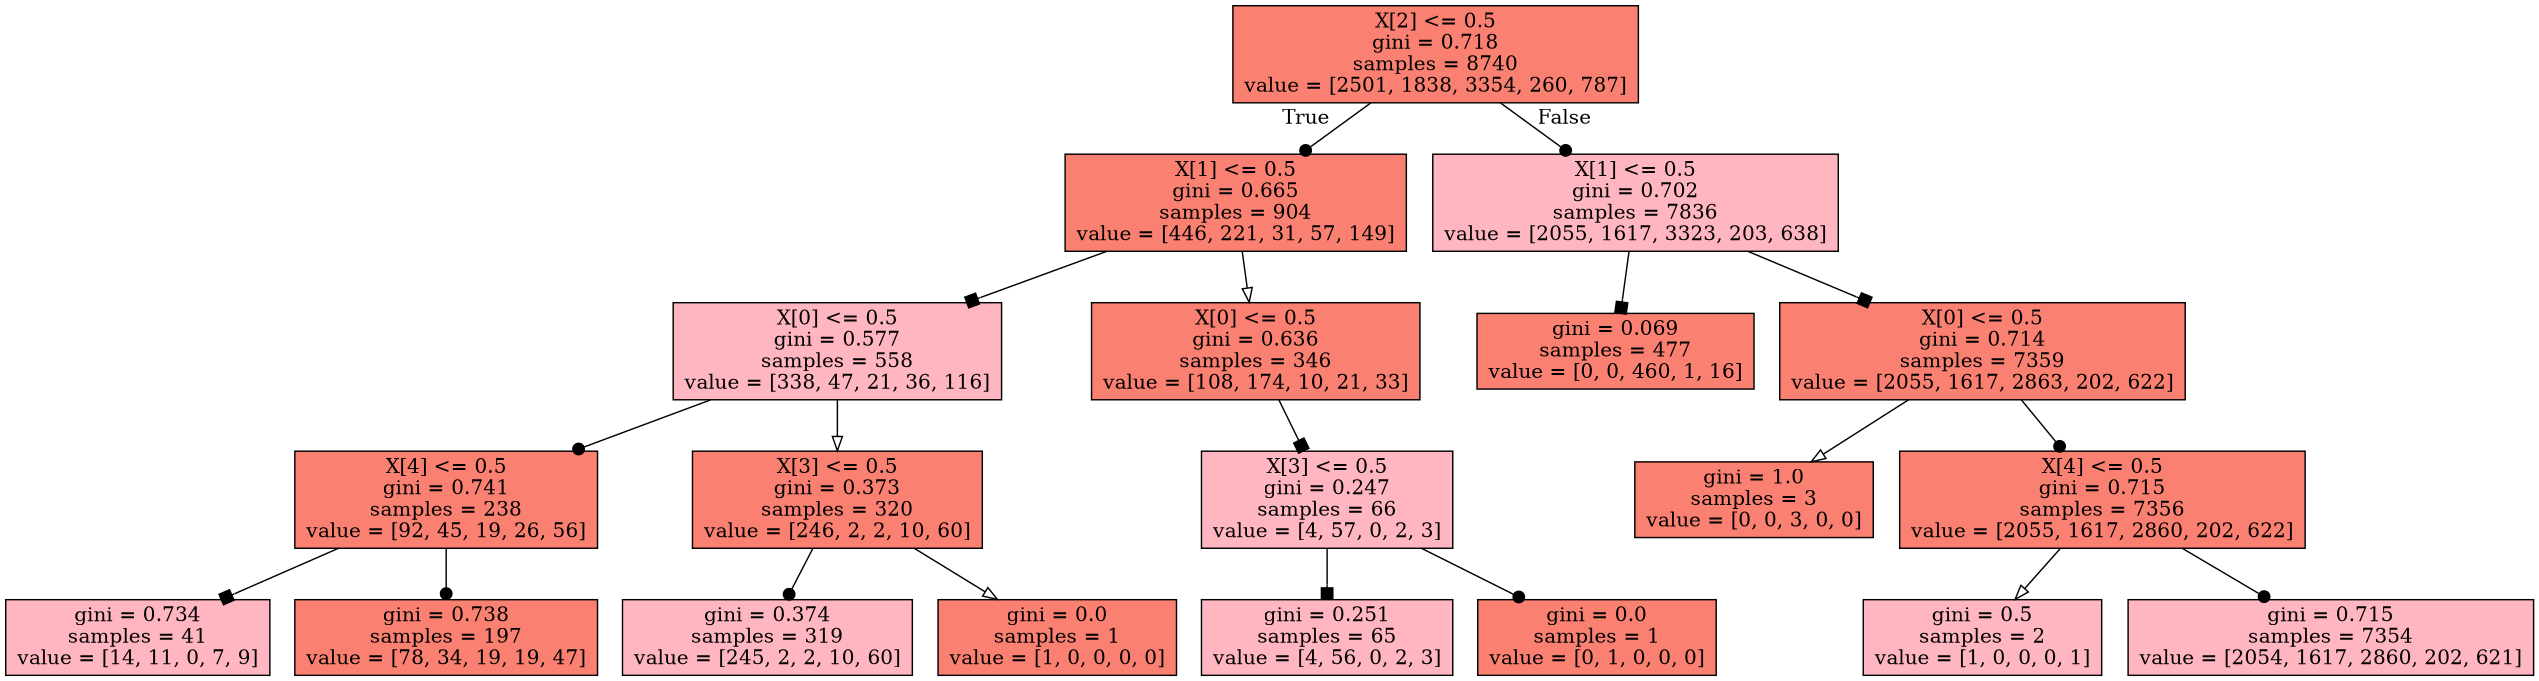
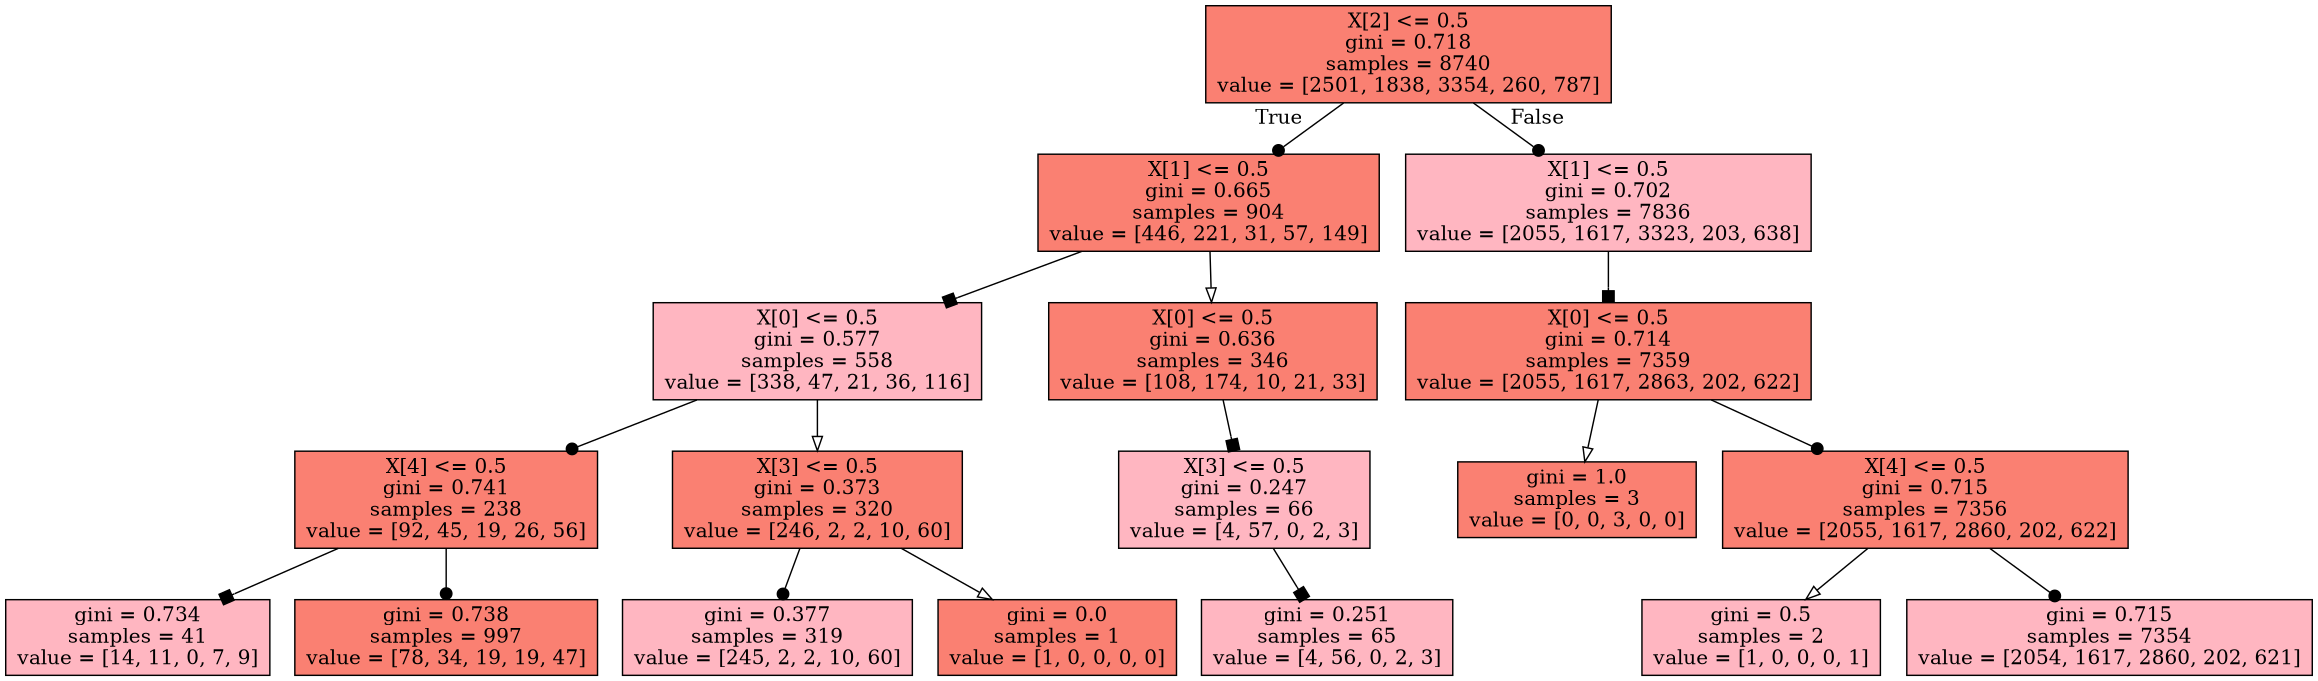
node "gini = 0.069 samples = 477 value = [0, 0, 460, 1, 16]": removed
node "gini = 0.738 samples = 197 value = [78, 34, 19, 19, 47]": label "gini = 0.738 samples = 197 value = [78, 34, 19, 19, 47]" -> "gini = 0.738 samples = 997 value = [78, 34, 19, 19, 47]"
node "gini = 0.374 samples = 319 value = [245, 2, 2, 10, 60]": label "gini = 0.374 samples = 319 value = [245, 2, 2, 10, 60]" -> "gini = 0.377 samples = 319 value = [245, 2, 2, 10, 60]"
node "gini = 0.0 samples = 1 value = [0, 1, 0, 0, 0]": removed
